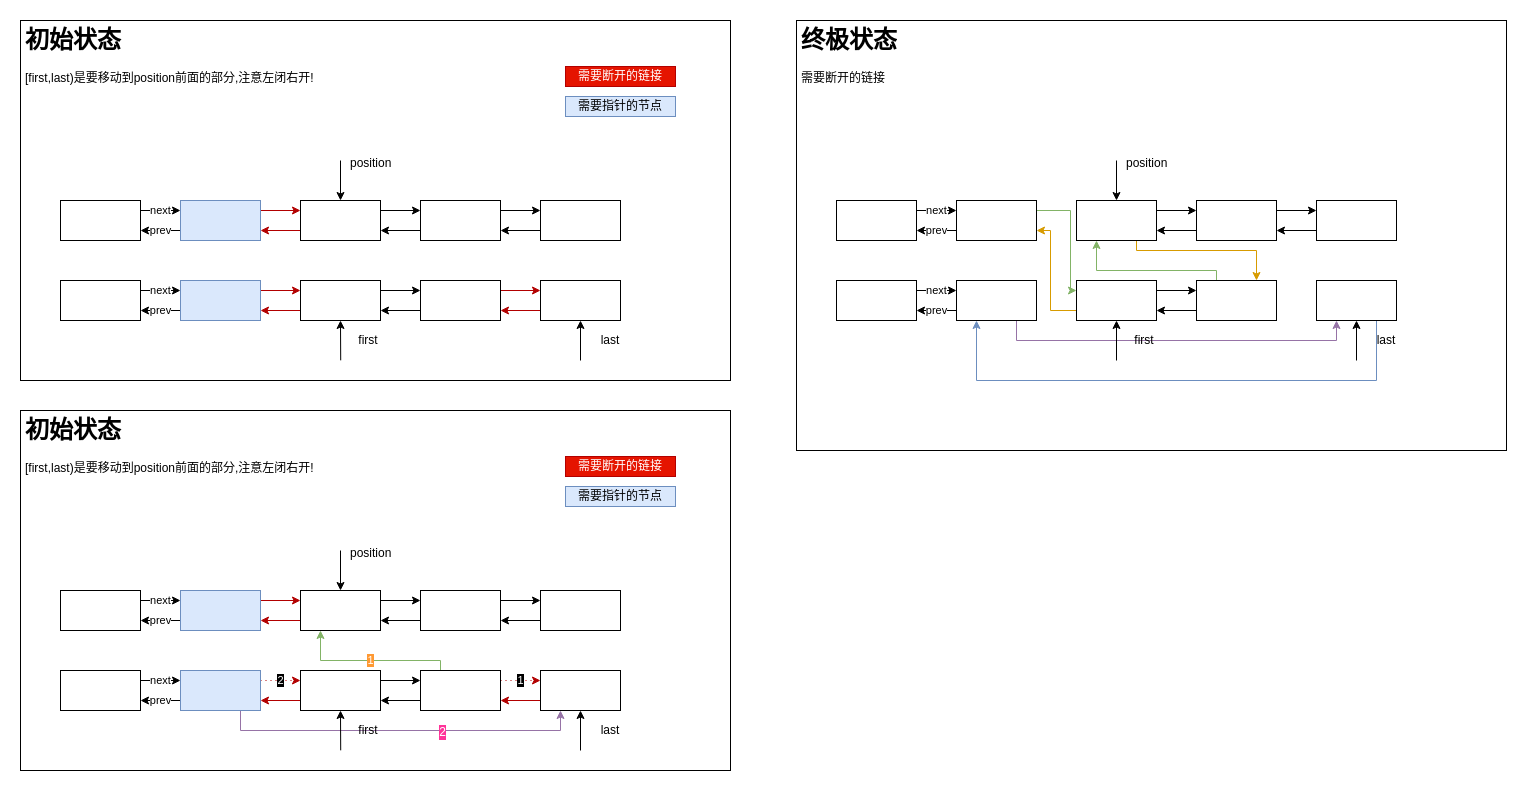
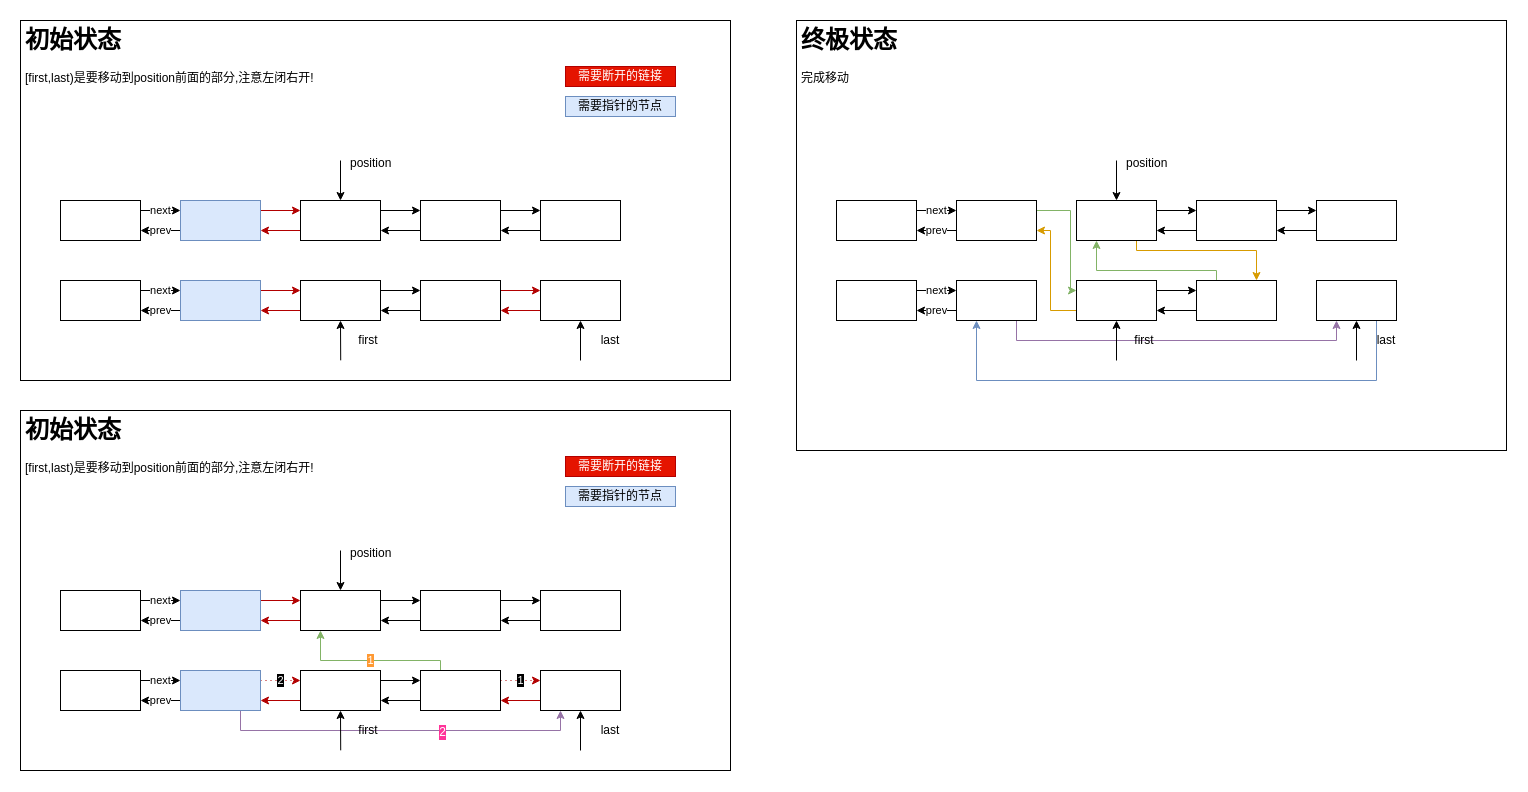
node "终极状态 需要断开的链接": label "终极状态 需要断开的链接" -> "终极状态 完成移动"
